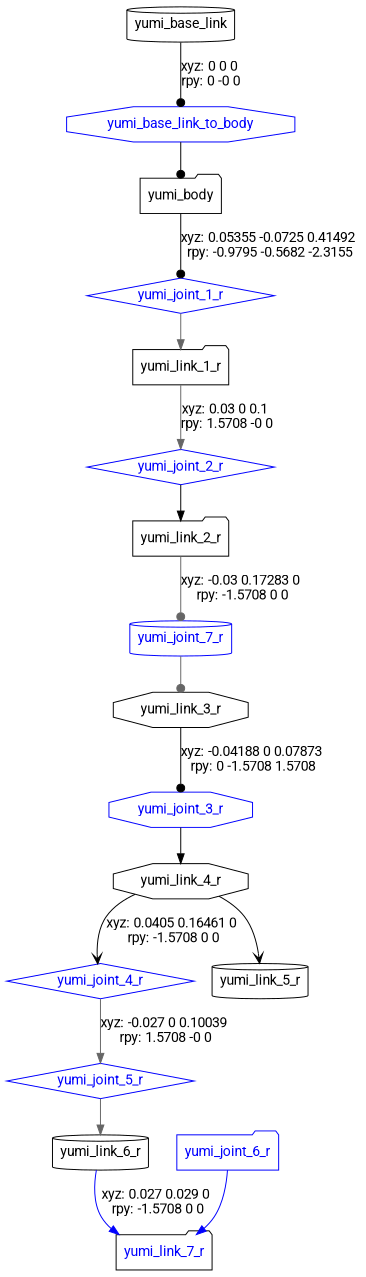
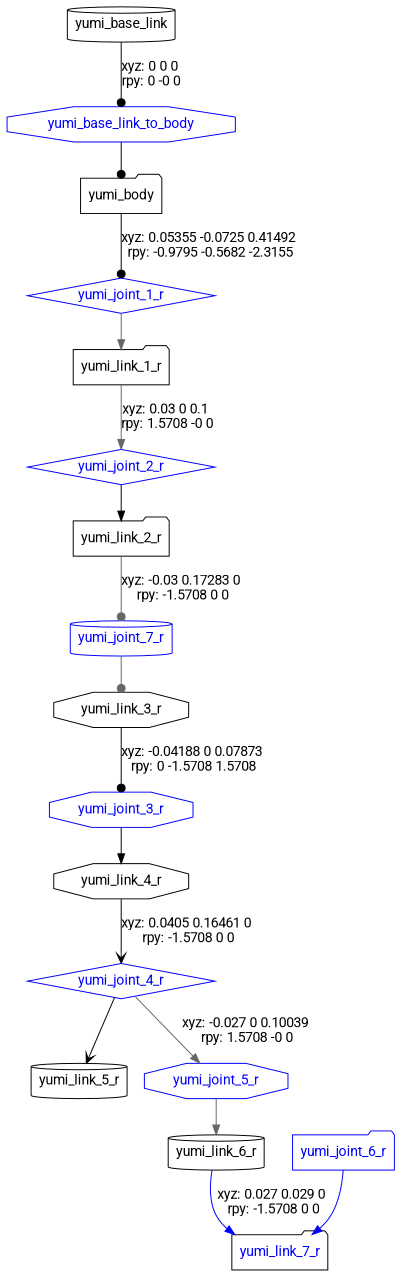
edge "yumi_link_4_r" -> "yumi_link_5_r": now "yumi_joint_4_r" -> "yumi_link_5_r"
node "yumi_joint_5_r": shape diamond -> octagon
